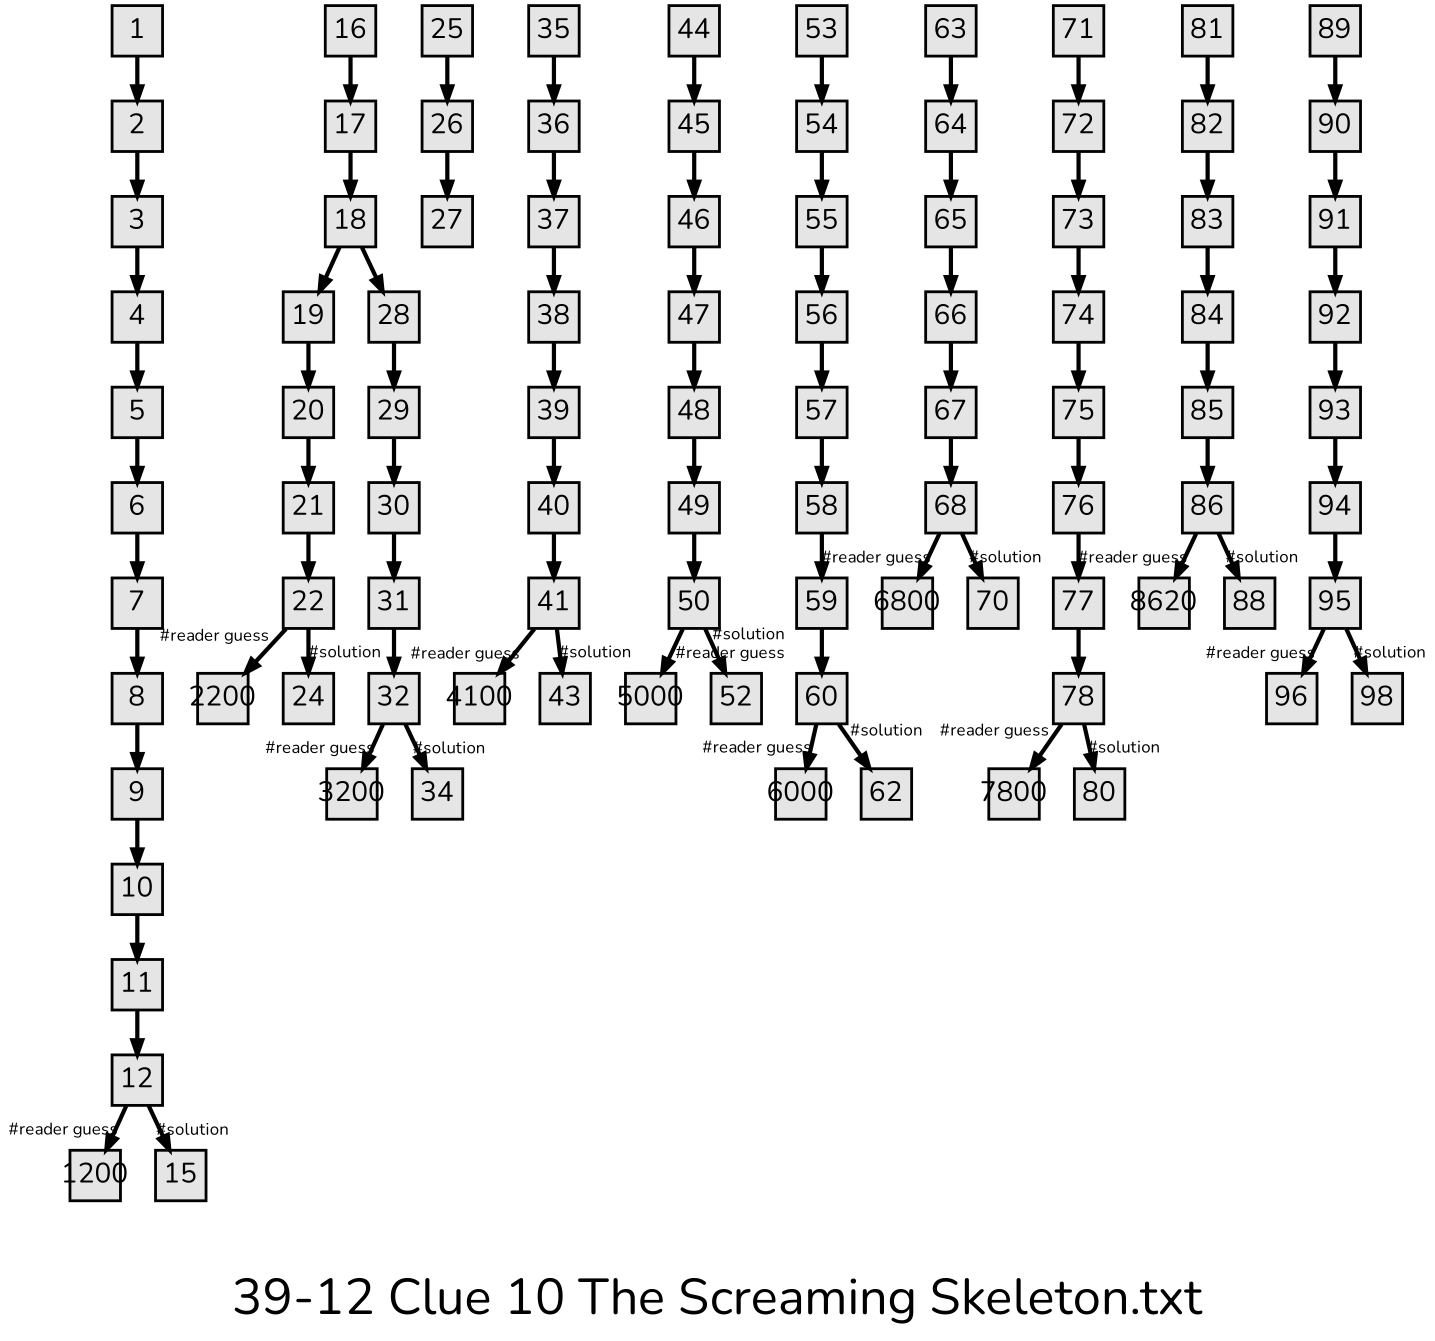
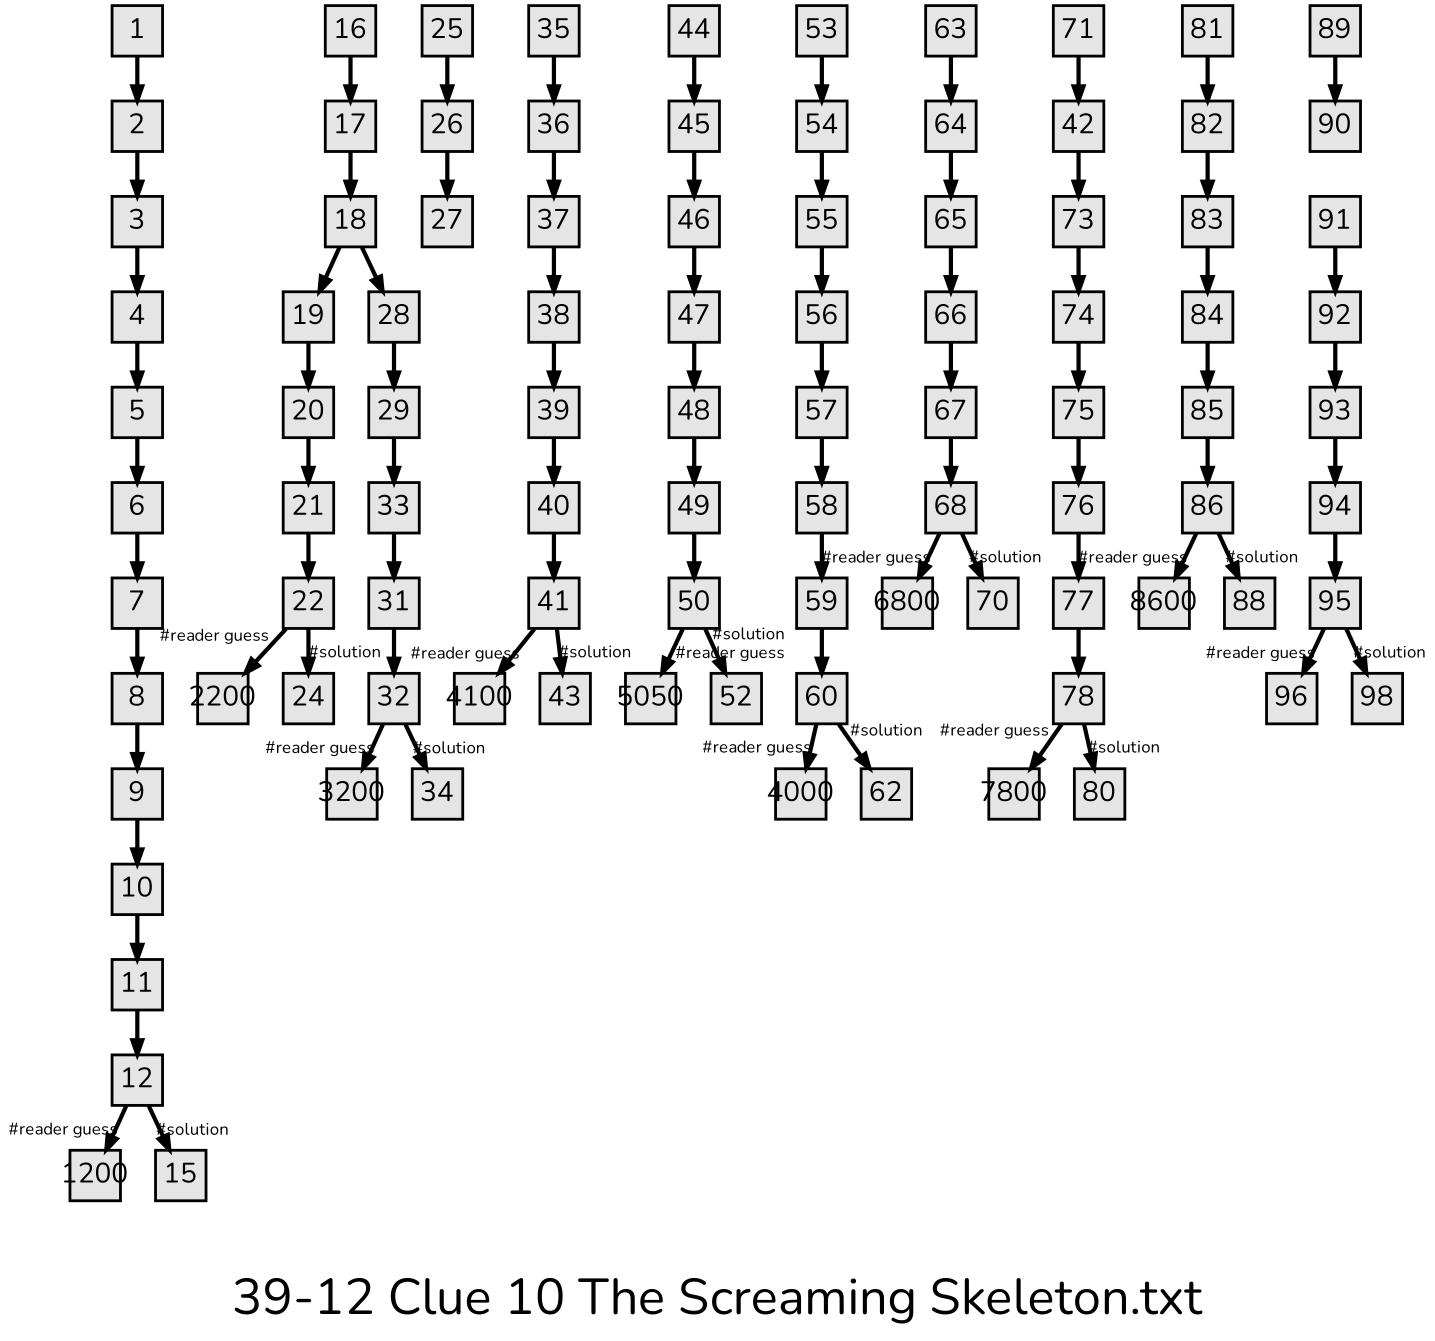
node "72": label "72" -> "42"
edge "90" -> "91": removed
node "30": label "30" -> "33"
node "8620": label "8620" -> "8600"
node "5000": label "5000" -> "5050"
node "6000": label "6000" -> "4000"
